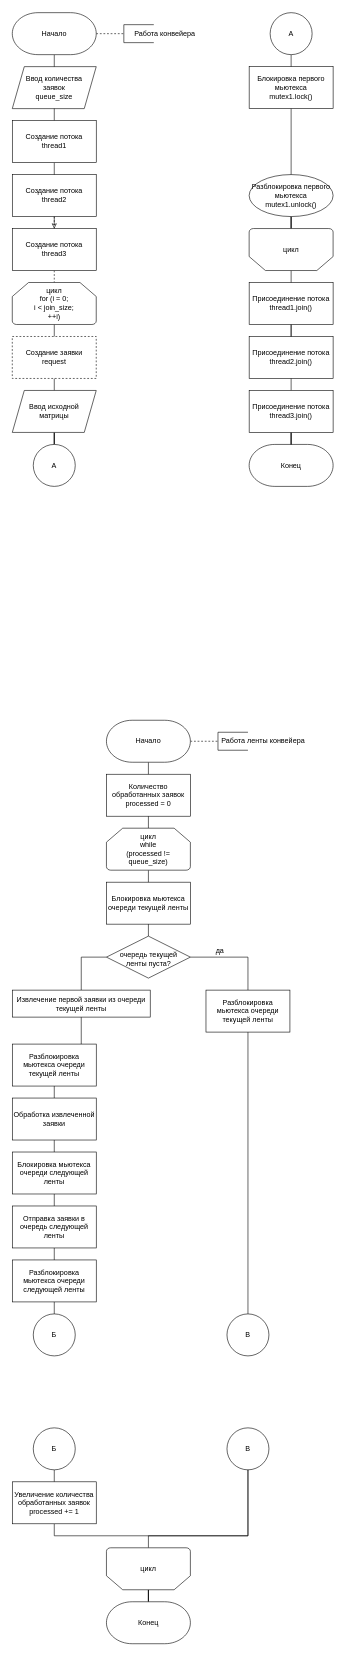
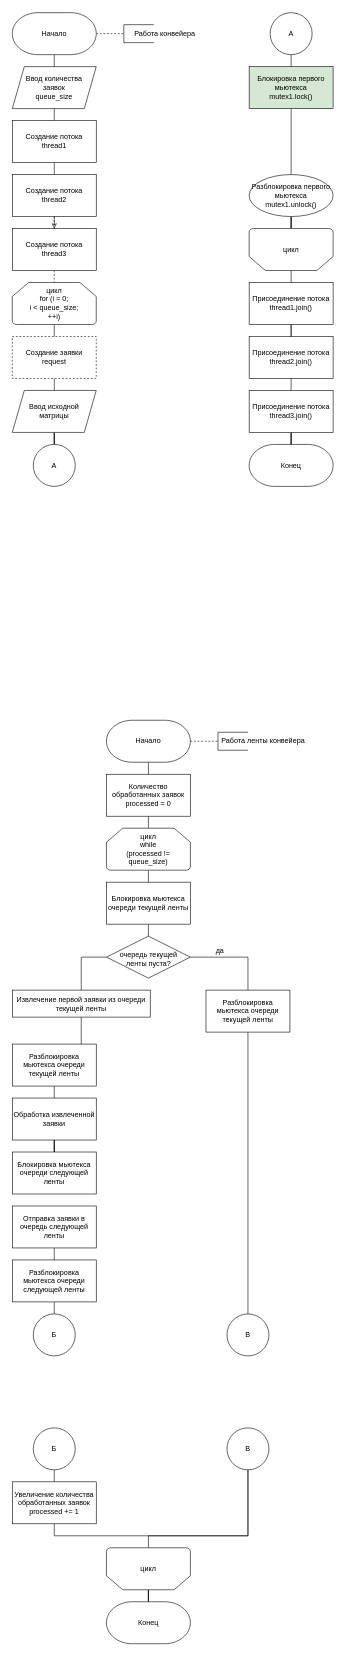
node "Блокировка первого мьютекса mutex1.lock()": fillcolor #ffffff -> #d5e8d4
node "цикл for (i = 0; i < join_size; ++i)": label "цикл for (i = 0; i < join_size; ++i)" -> "цикл for (i = 0; i < queue_size; ++i)"
edge "Обработка извлеченной заявки" -- "Отправка заявки в очередь следующей ленты": now "Обработка извлеченной заявки" -- "Блокировка мьютекса очереди следующей ленты"
